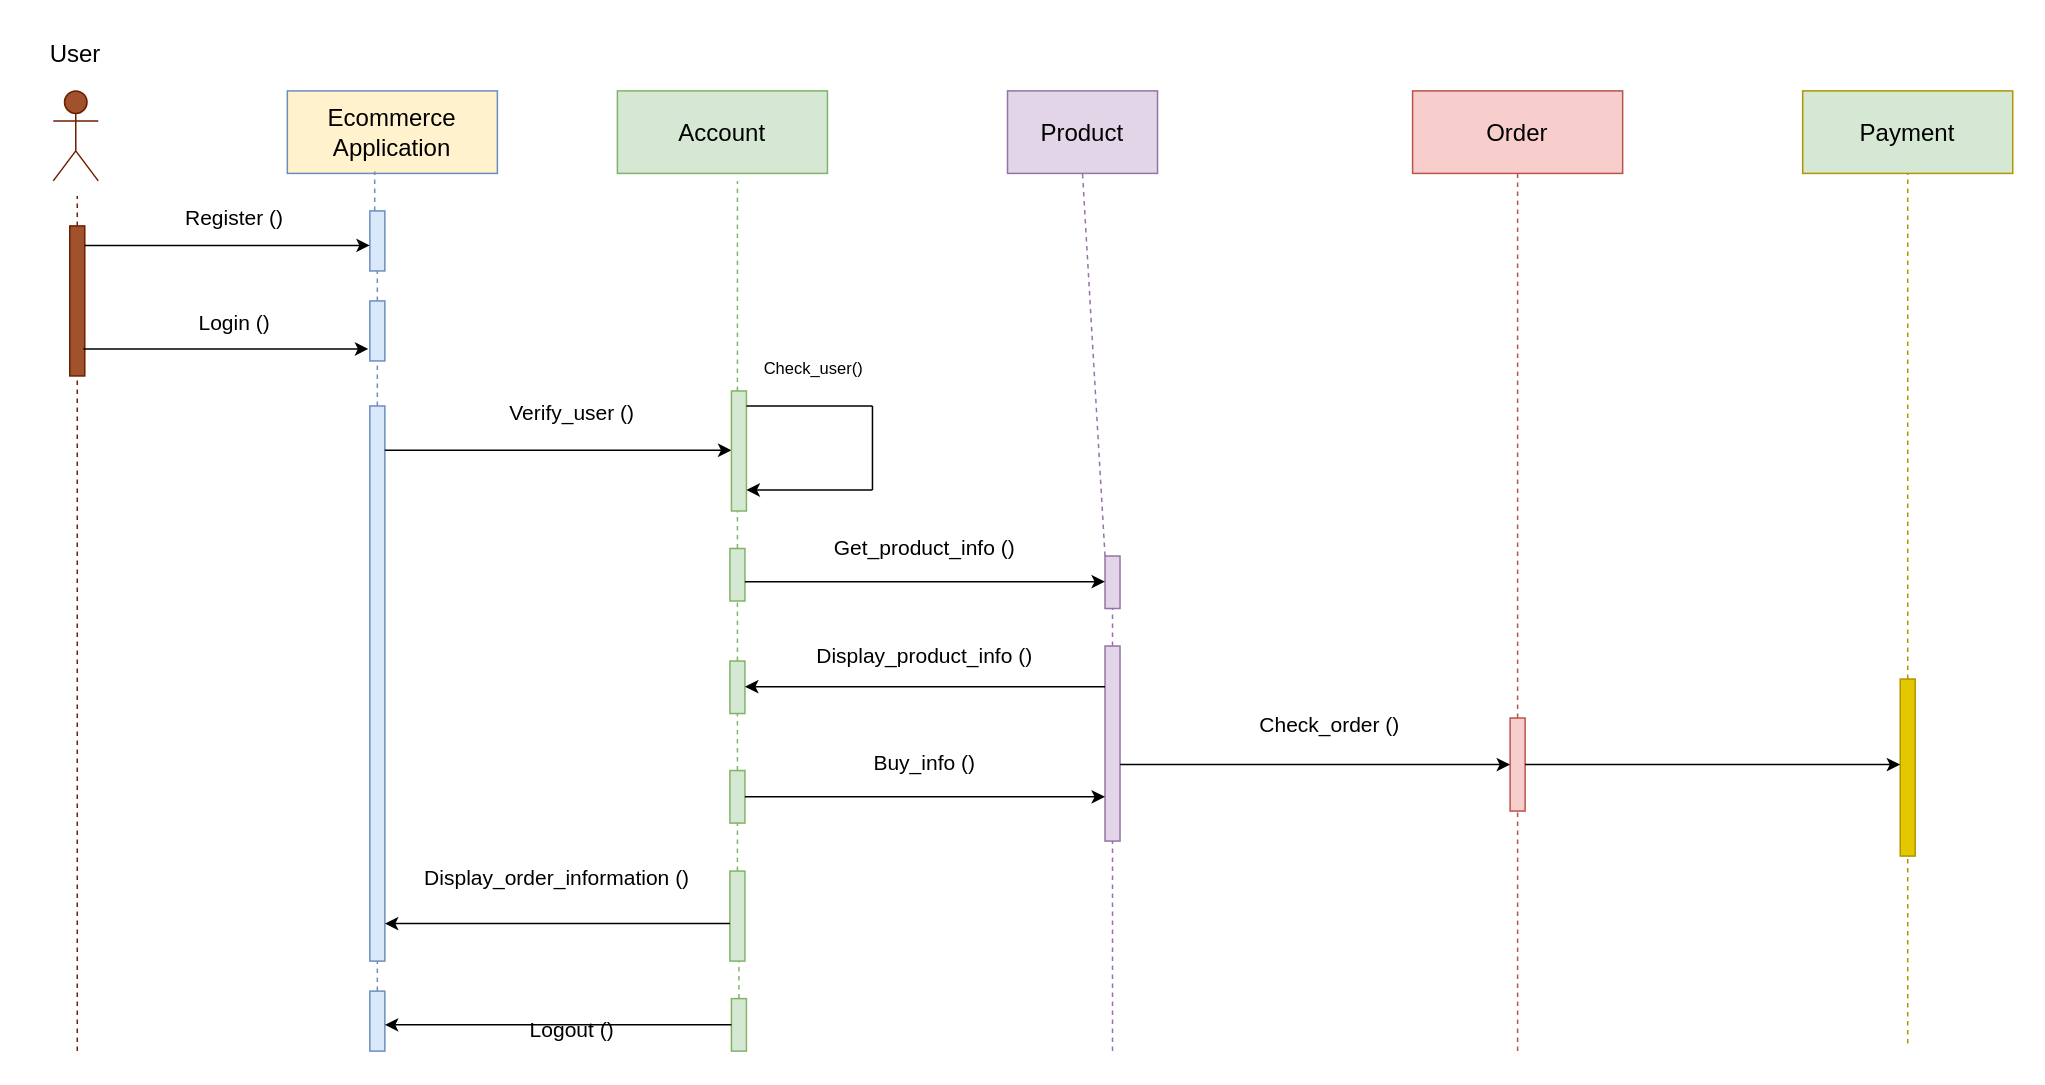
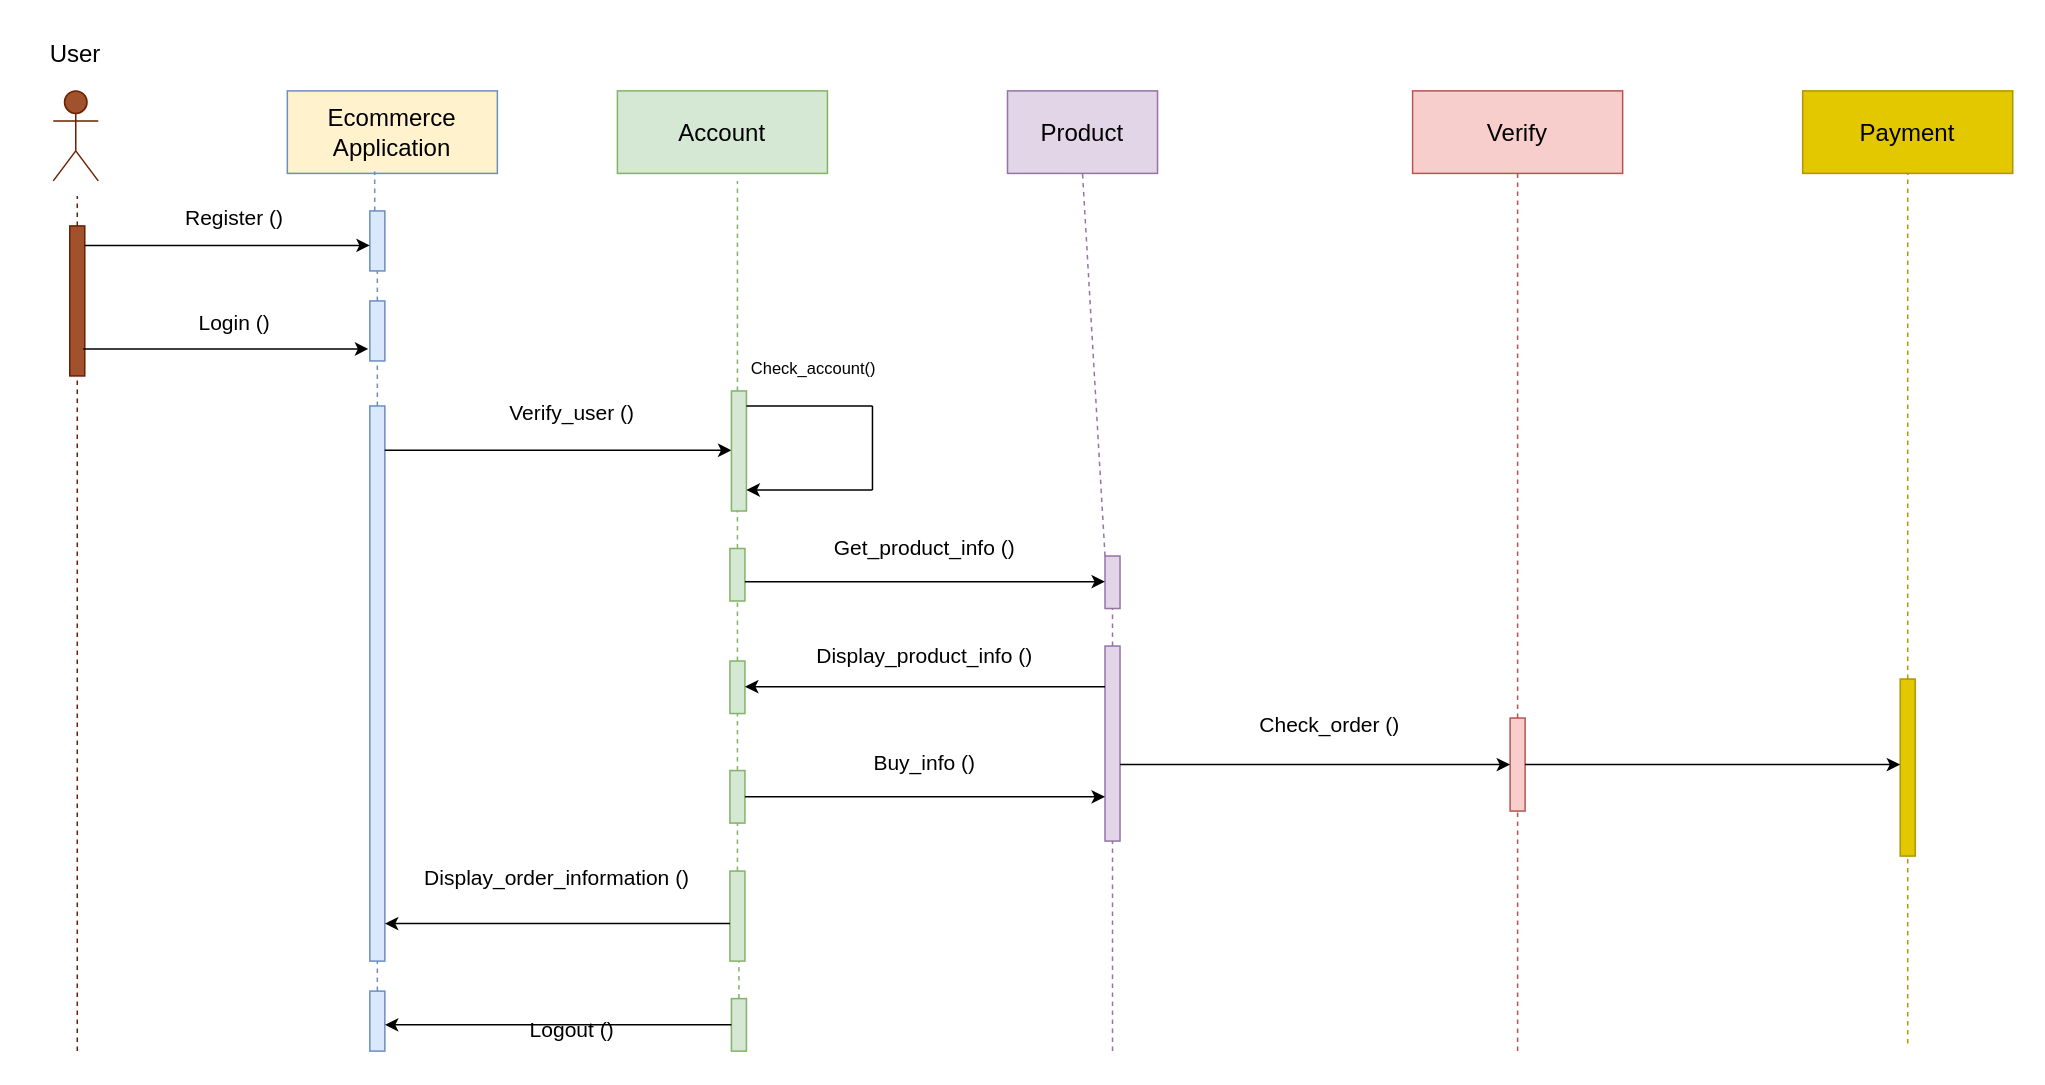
node "Payment": fillcolor #d5e8d4 -> #e3c800
node "Order": label "Order" -> "Verify"
node "Check_user()": label "Check_user()" -> "Check_account()"
